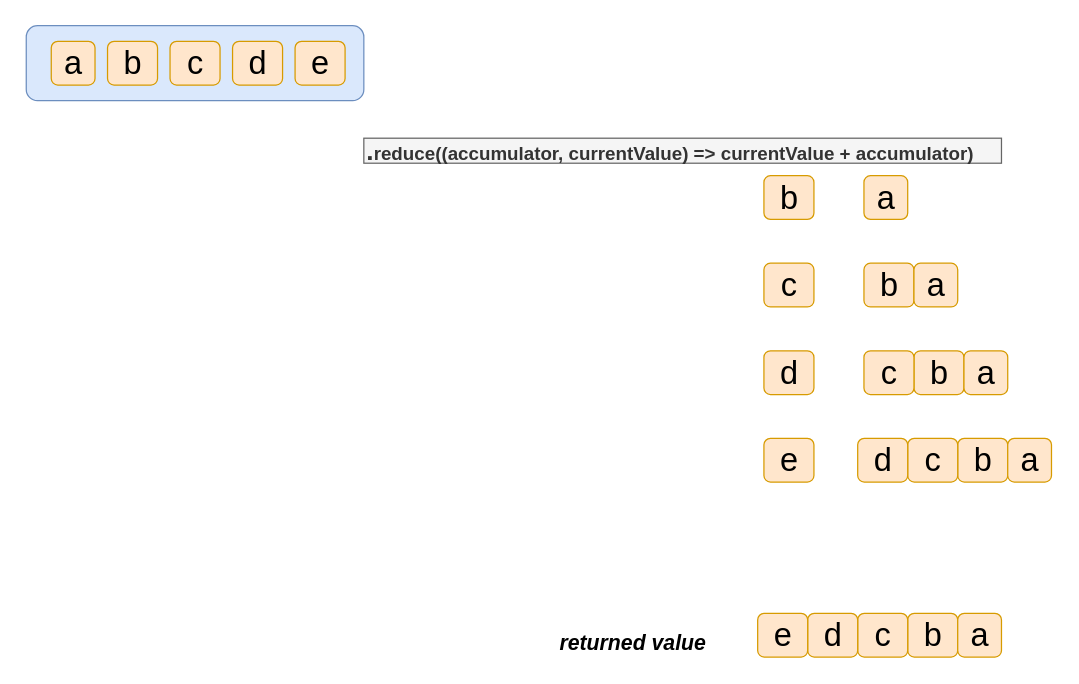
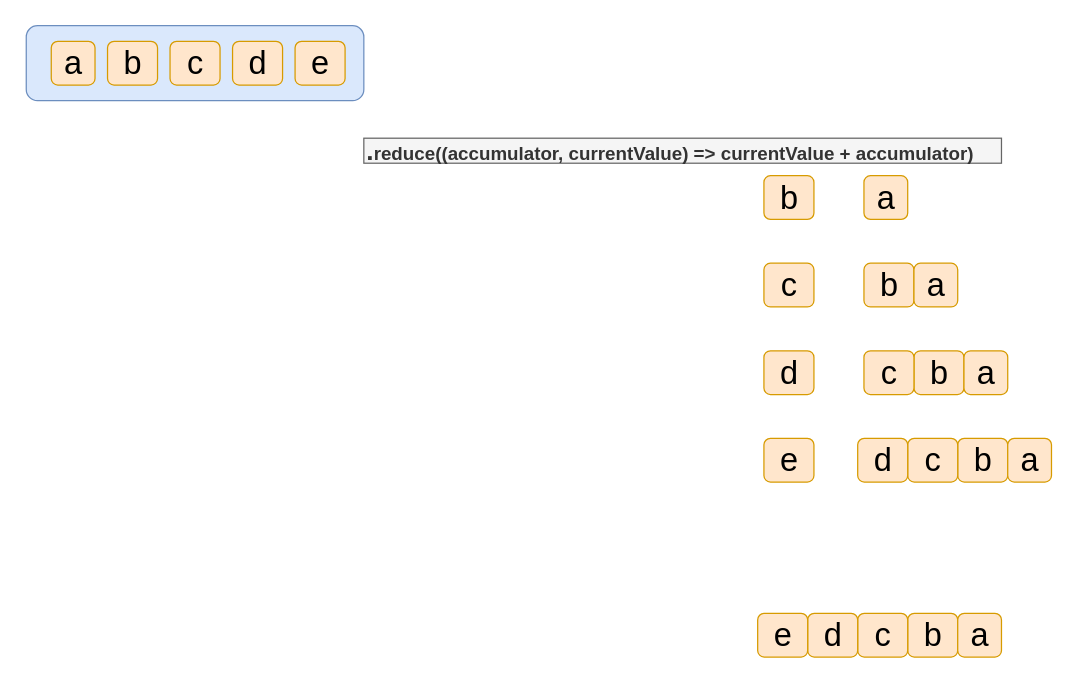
node "returned value": removed
